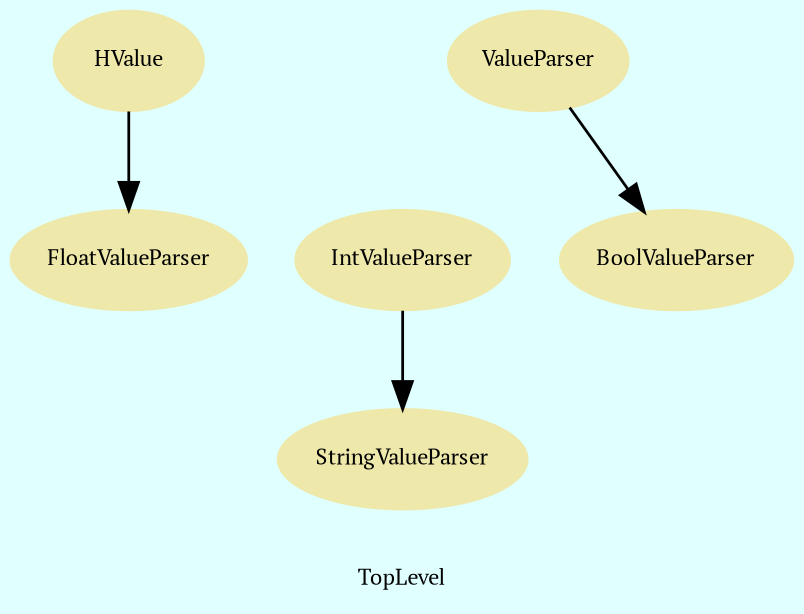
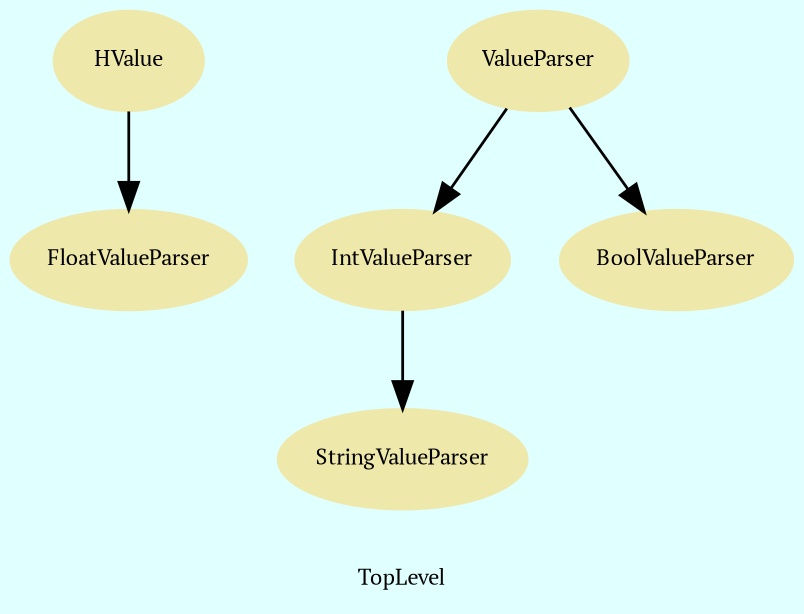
edge "ValueParser" -> "IntValueParser": added
